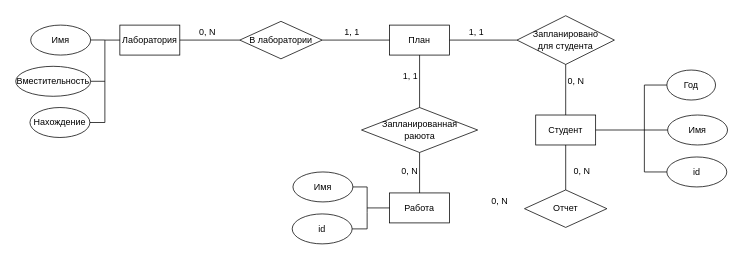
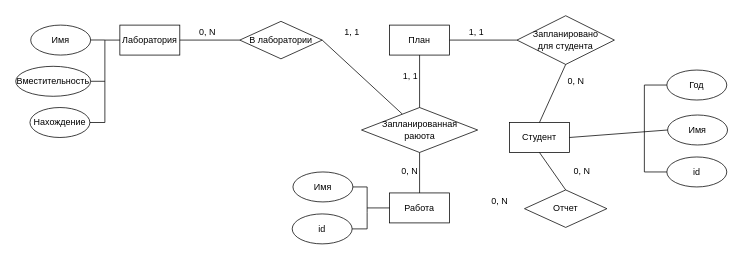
edge "В лаборатории" -- "План": now "В лаборатории" -- "Запланированная раюота"
node "Год": size 49x30 -> 60x30
node "Студент": moved (566, 130) -> (540, 138)
